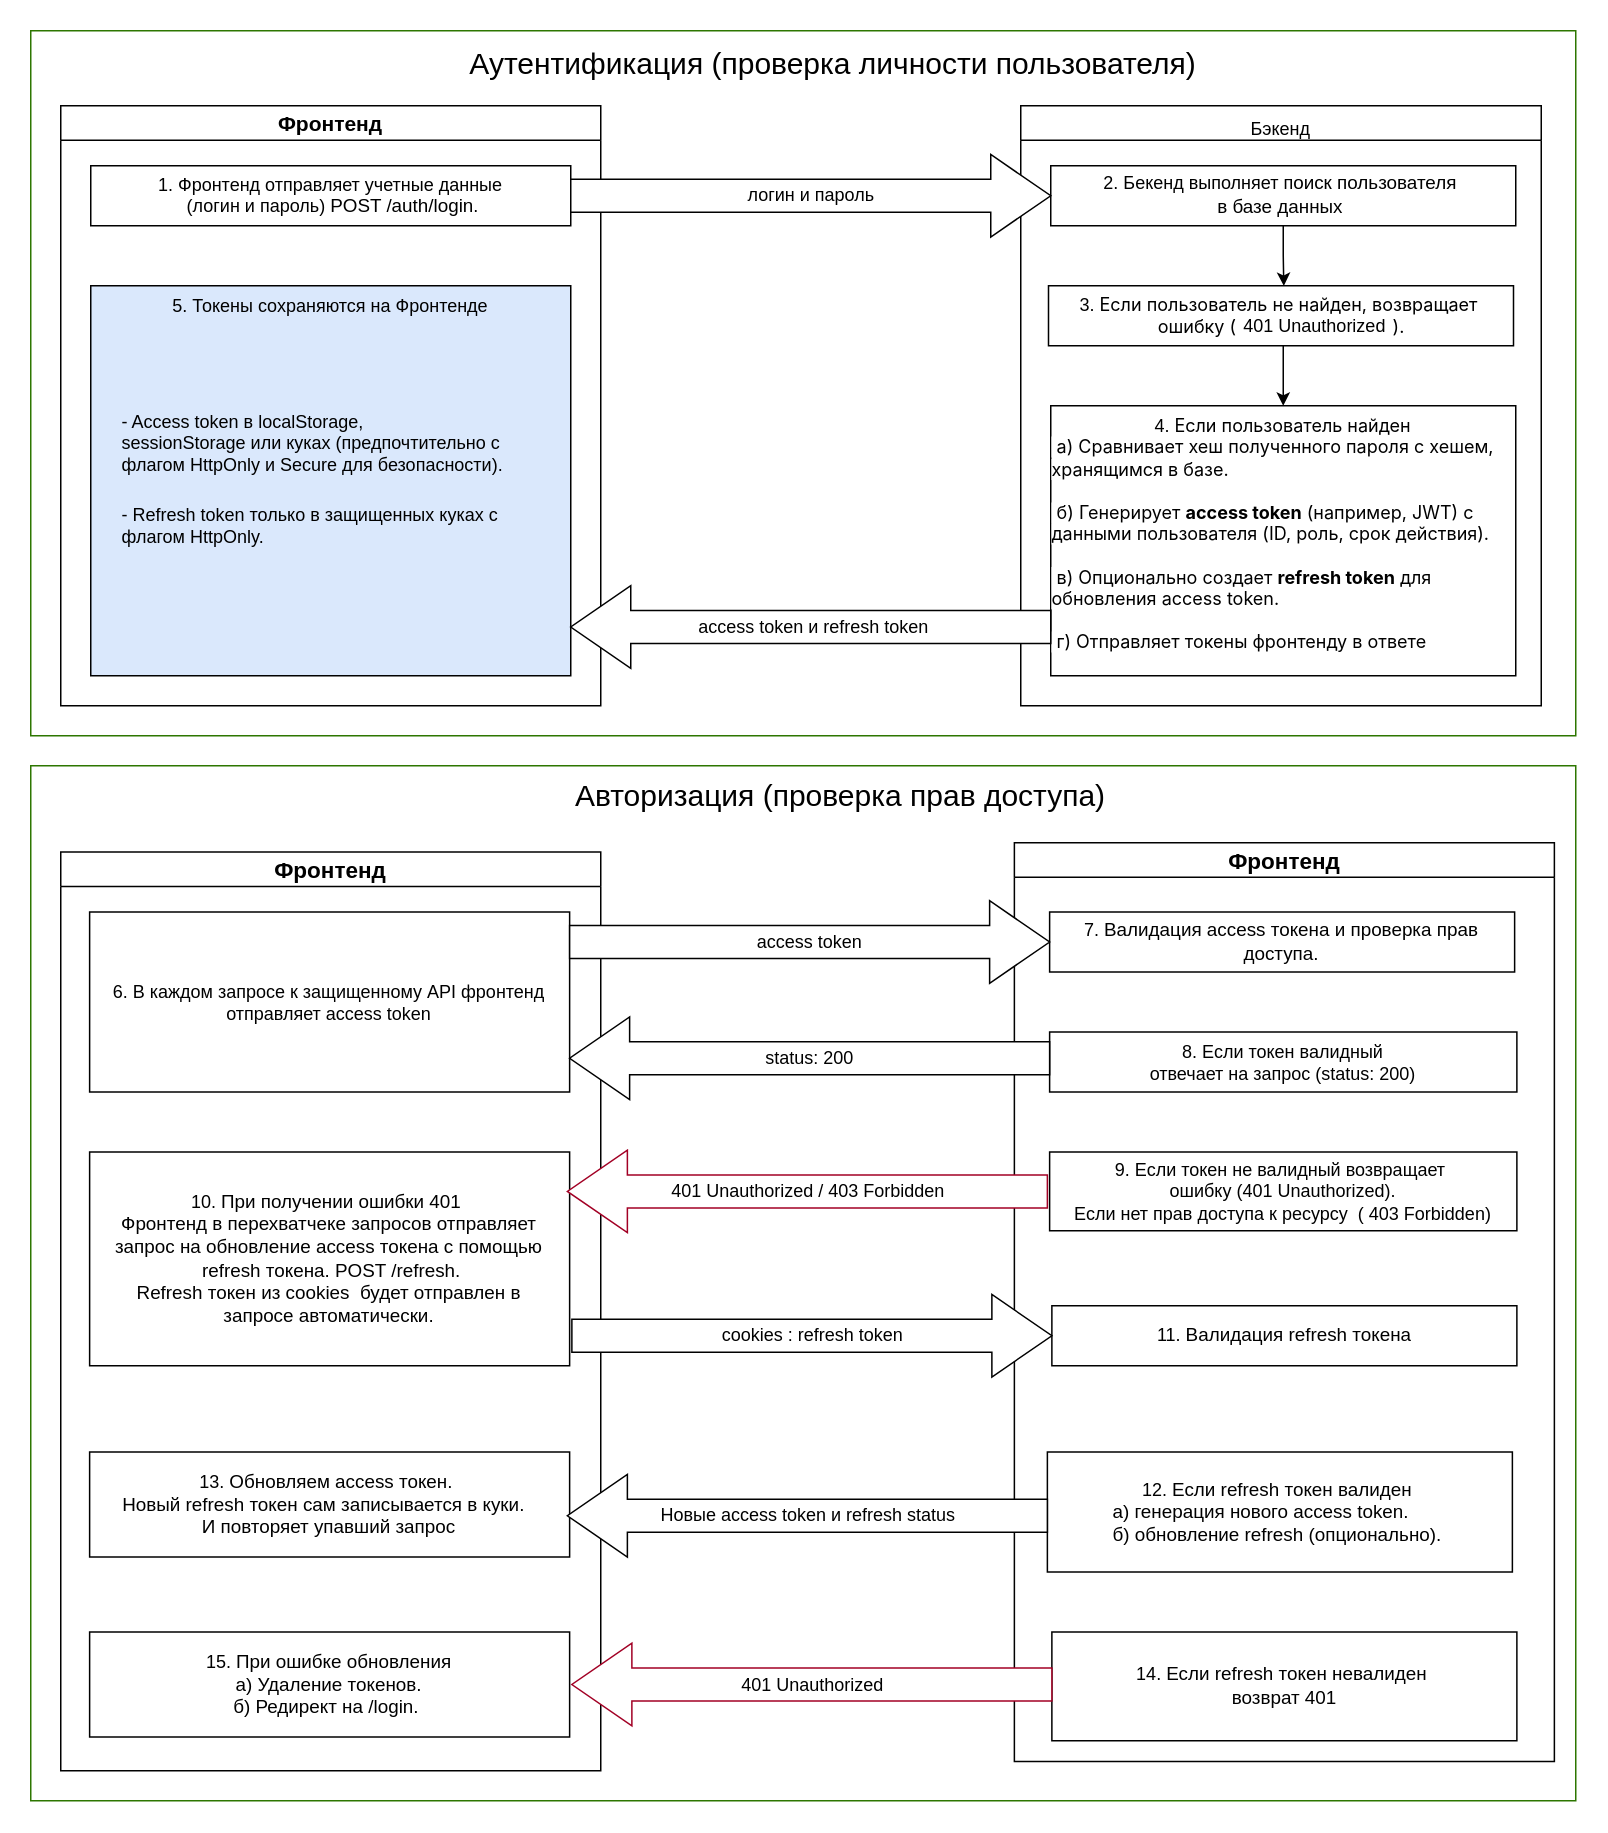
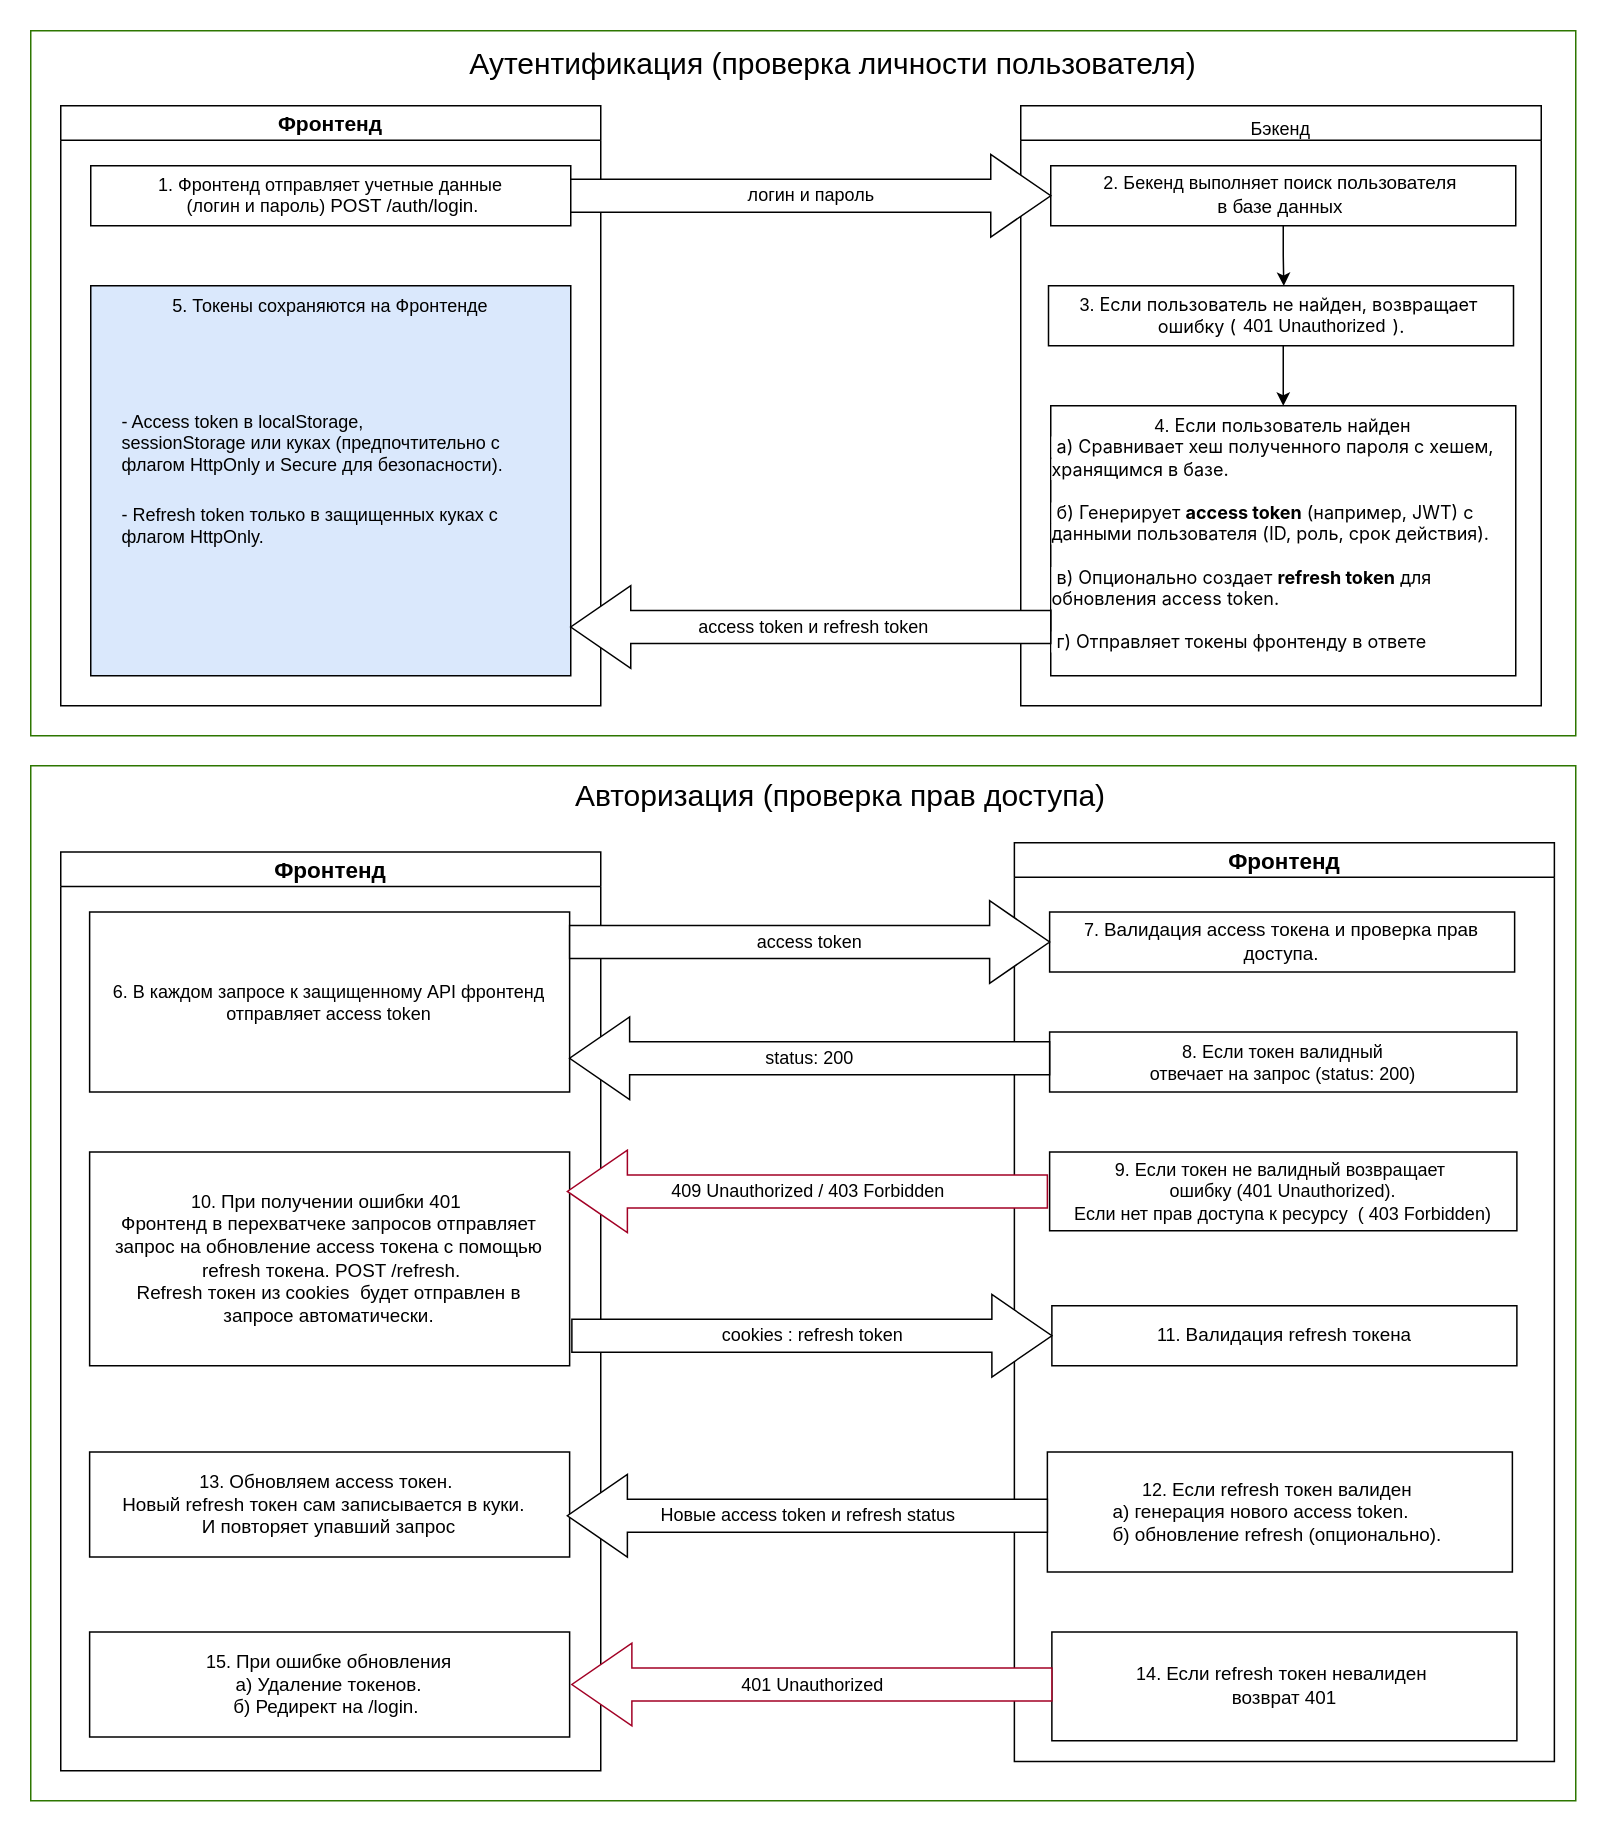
node "401 Unauthorized / 403 Forbidden": label "401 Unauthorized / 403 Forbidden" -> "409 Unauthorized / 403 Forbidden"
